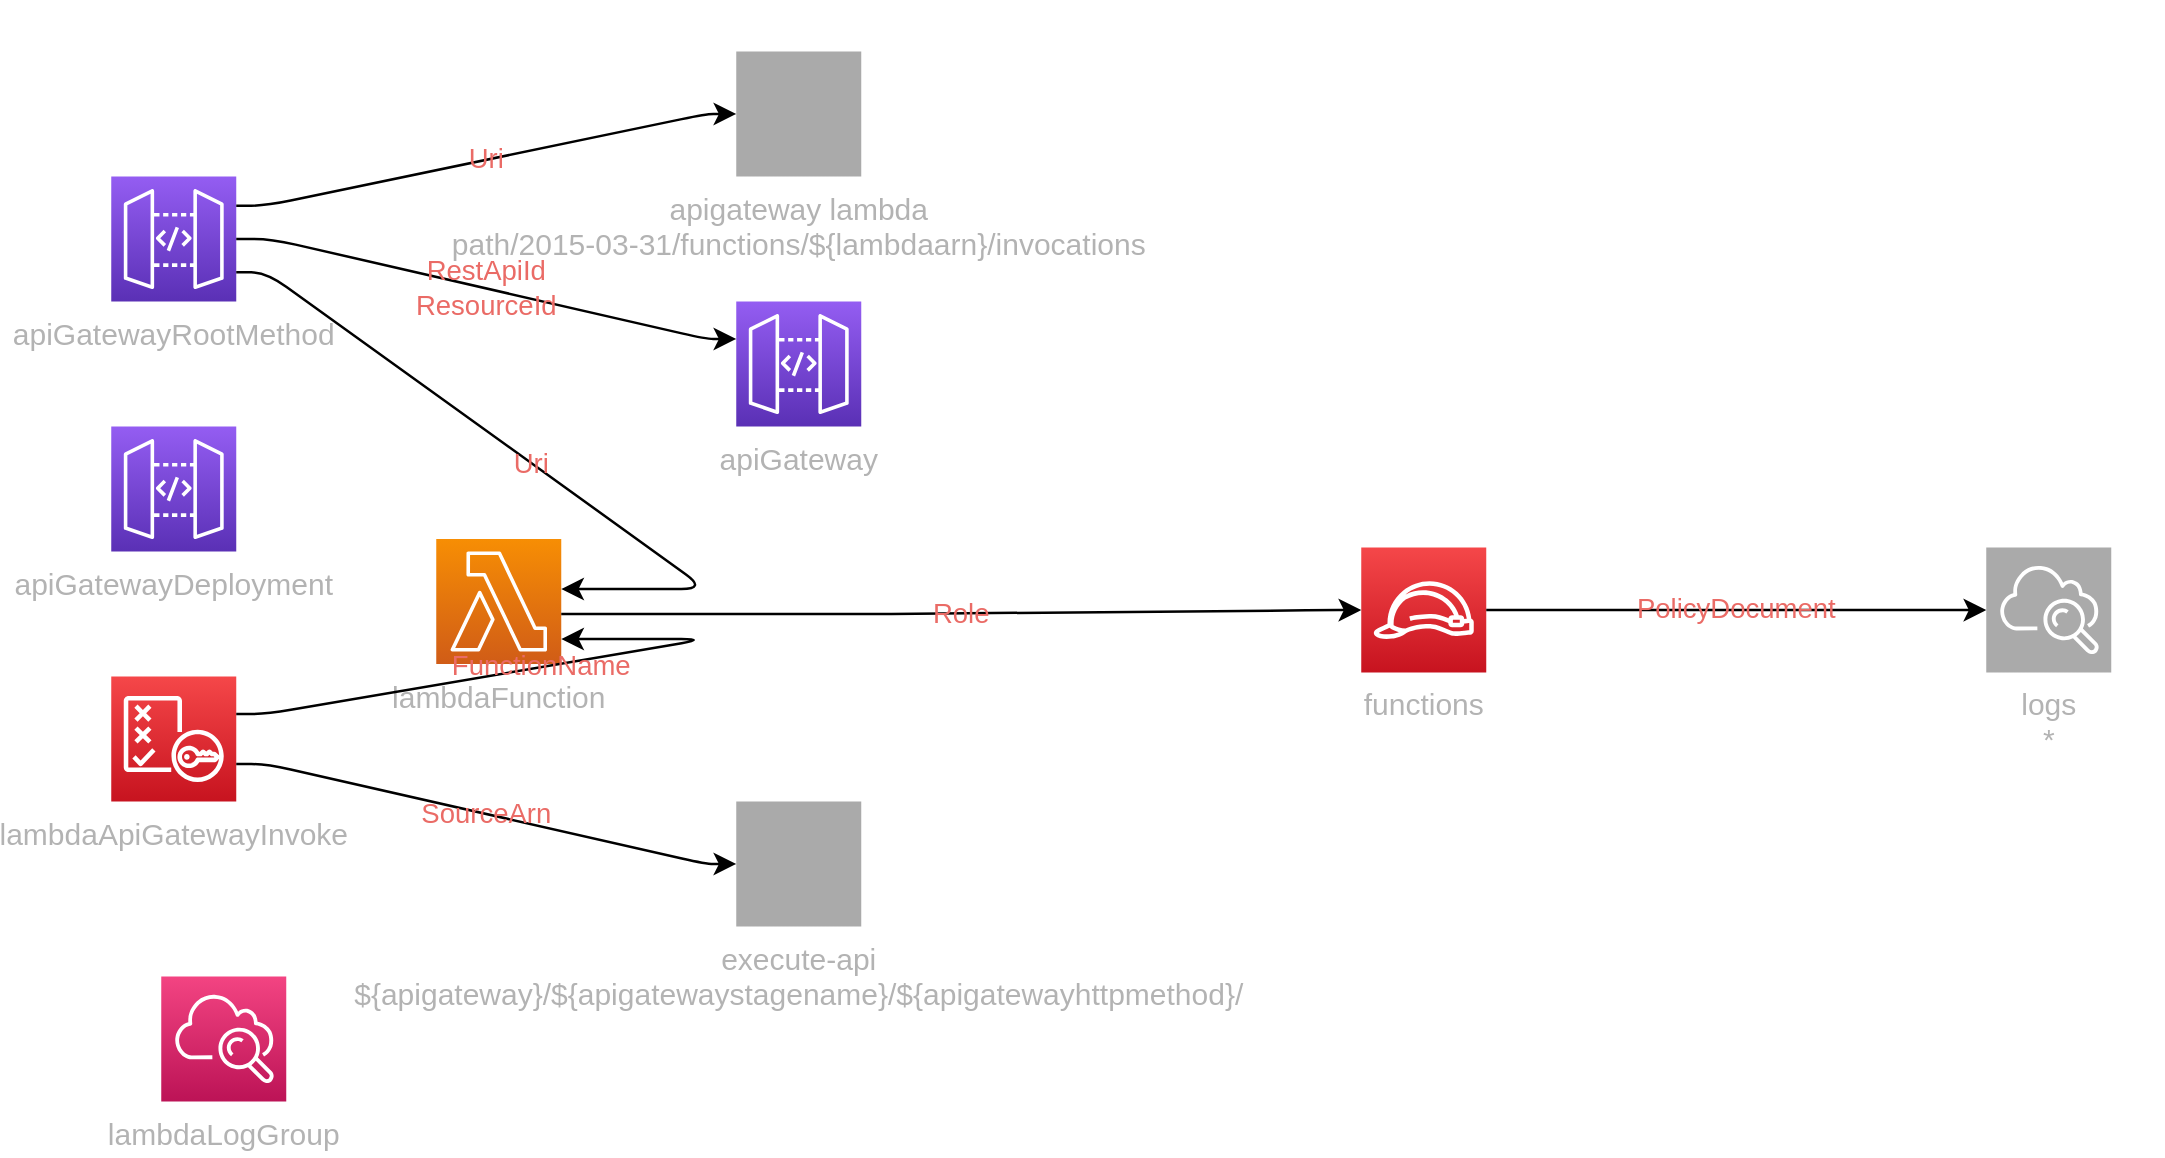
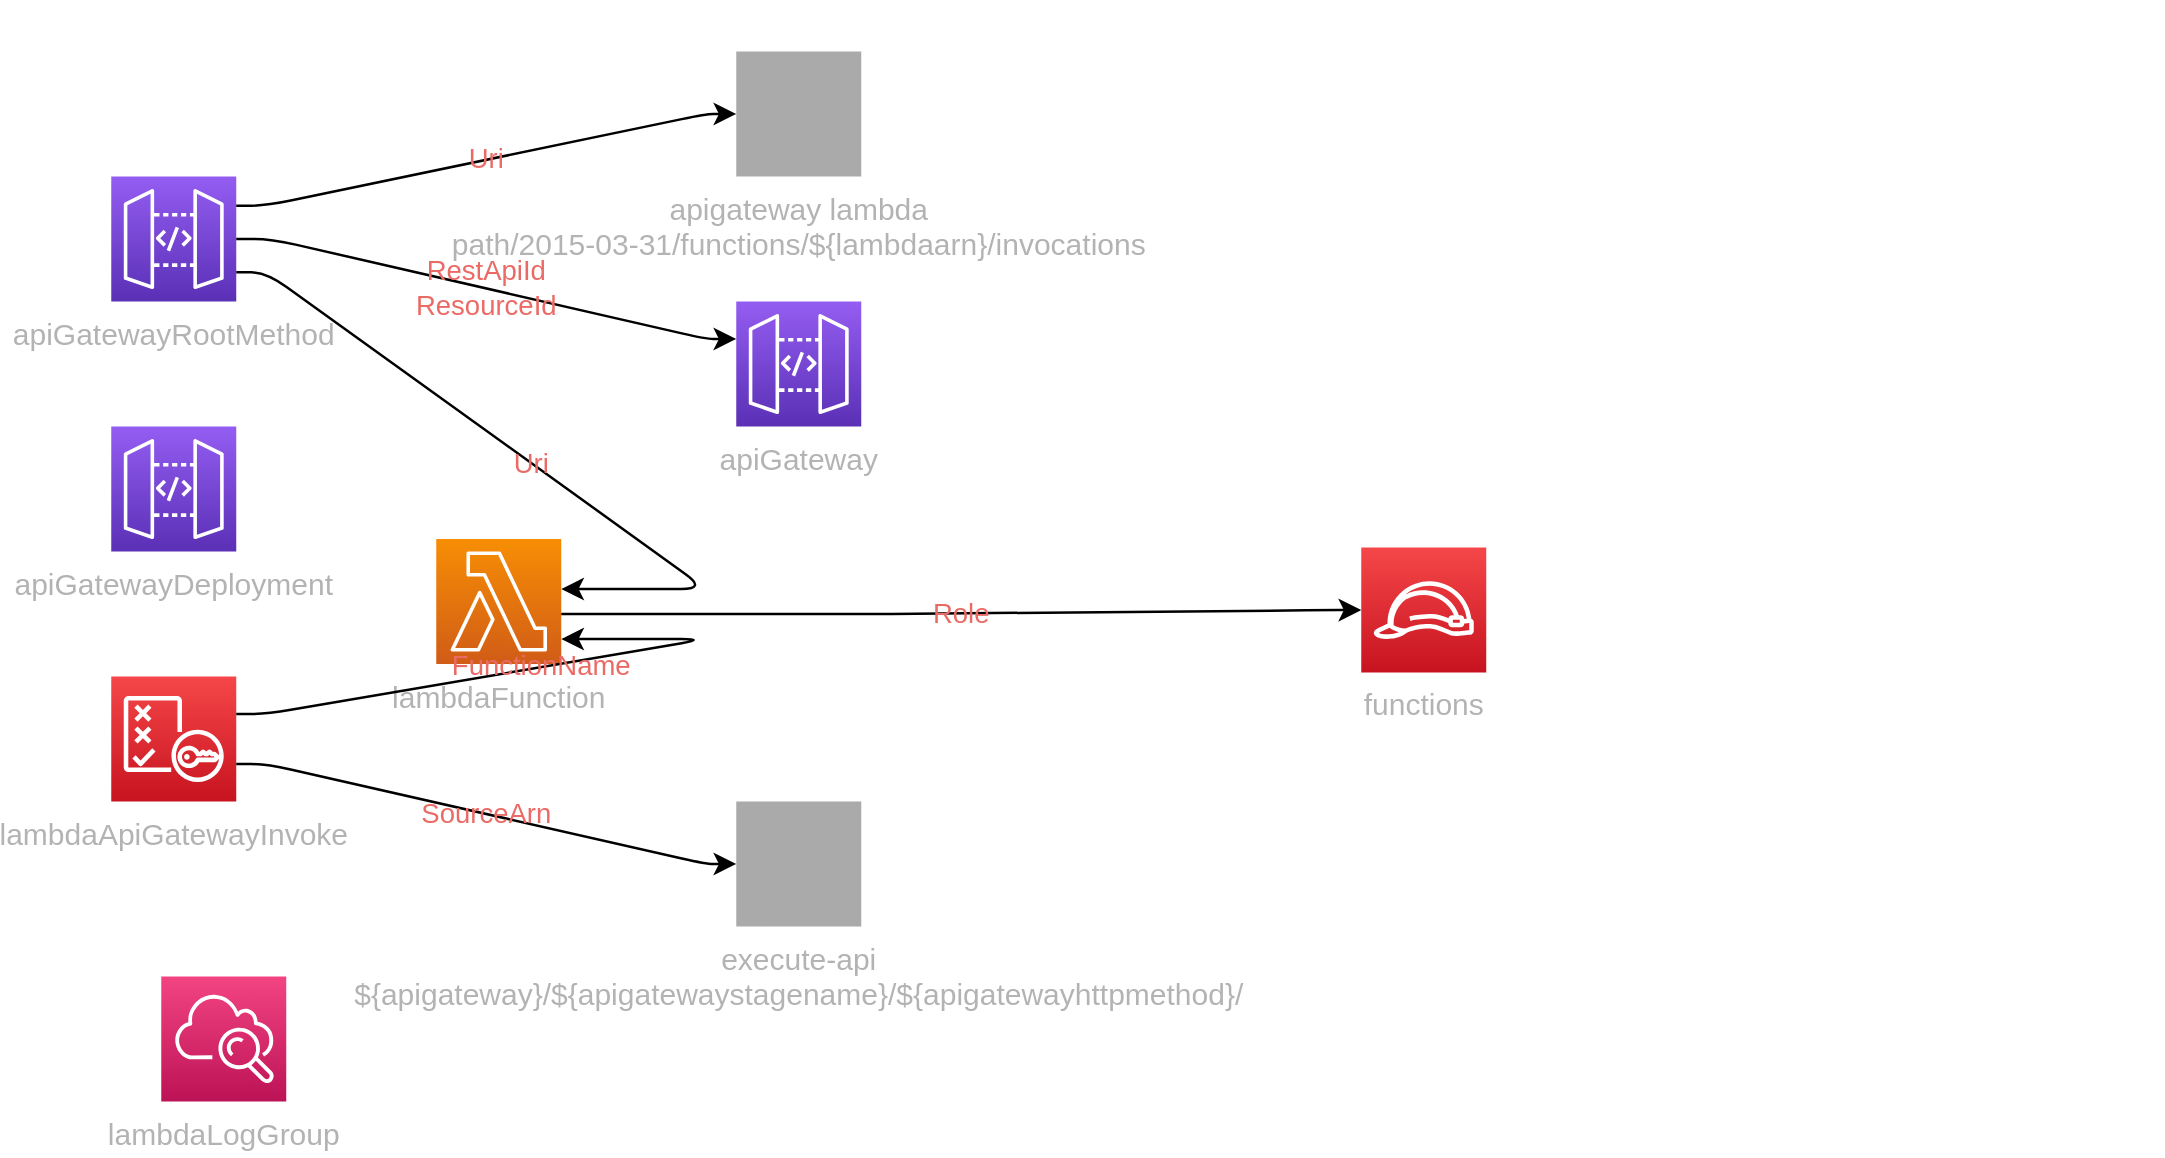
edge "functions" -> "logs *": removed, label "PolicyDocument"
node "logs *": removed
